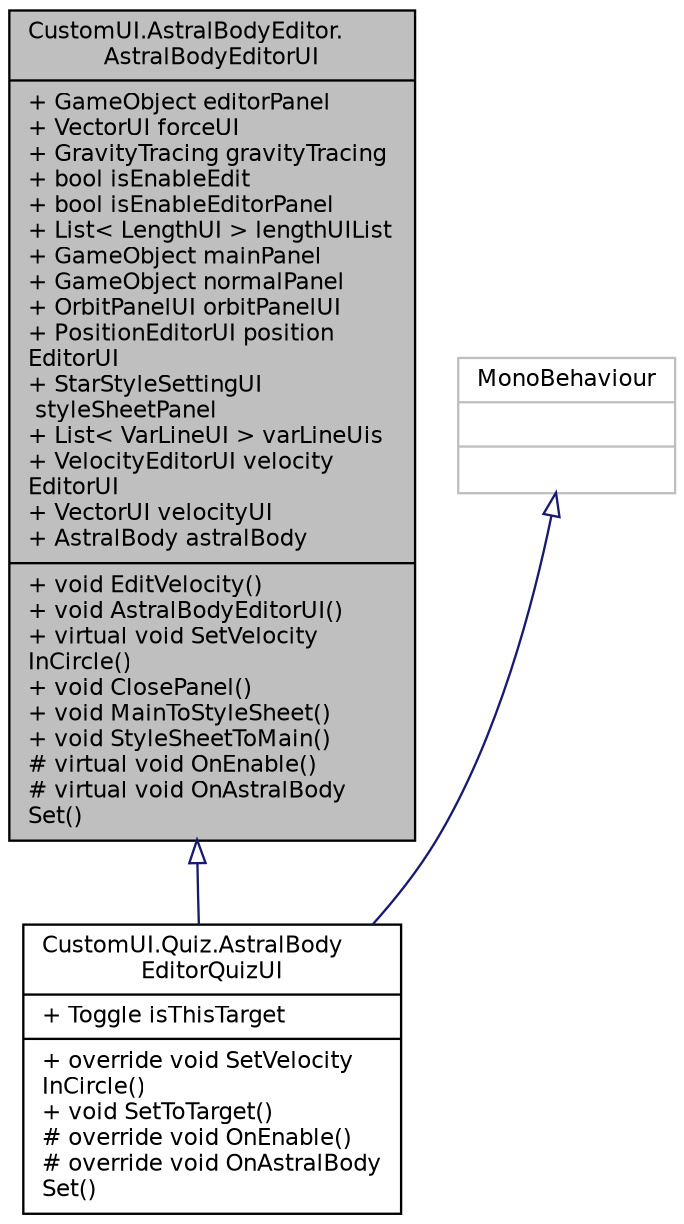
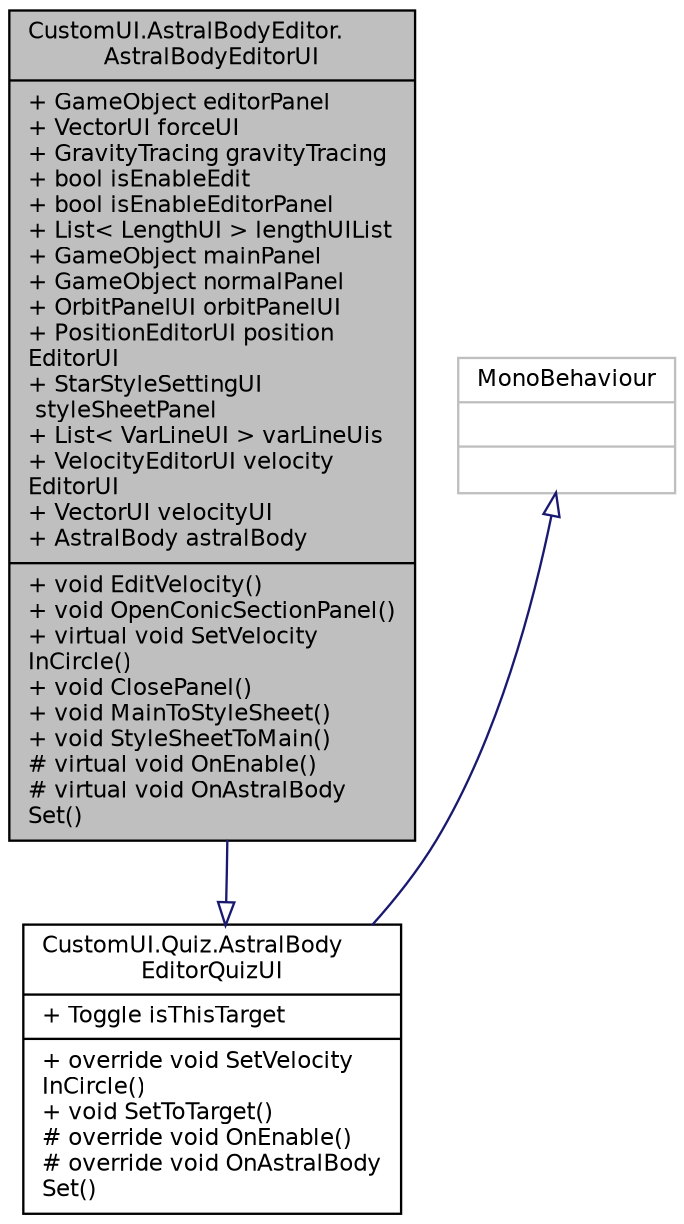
node "CustomUI.AstralBodyEditor.": text "+ void AstralBodyEditorUI()" -> "+ void OpenConicSectionPanel()"
edge "CustomUI.Quiz.AstralBody" -> "CustomUI.AstralBodyEditor.": reversed
